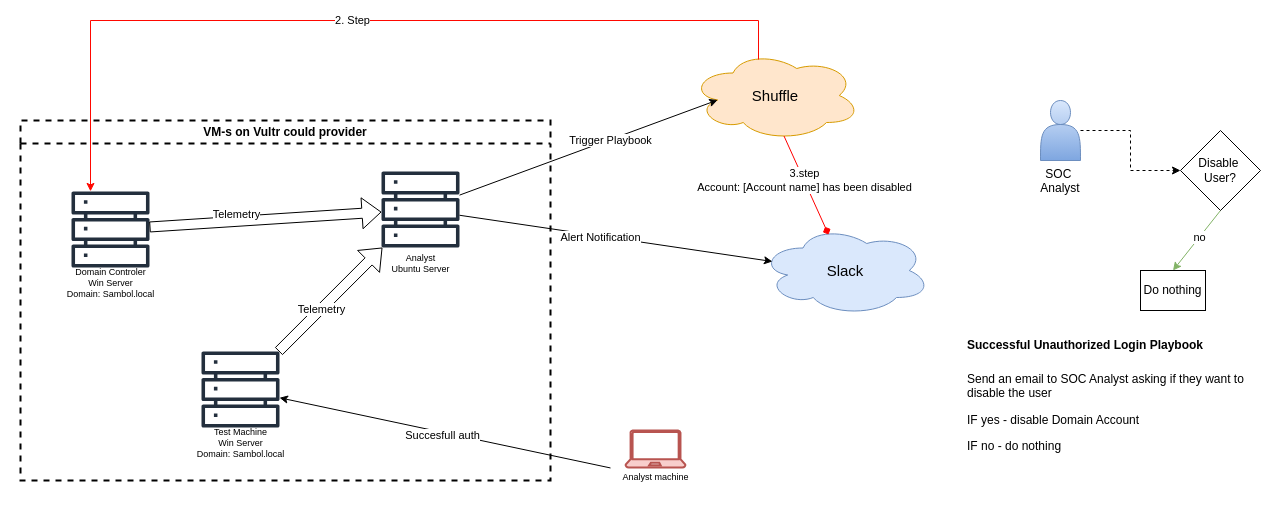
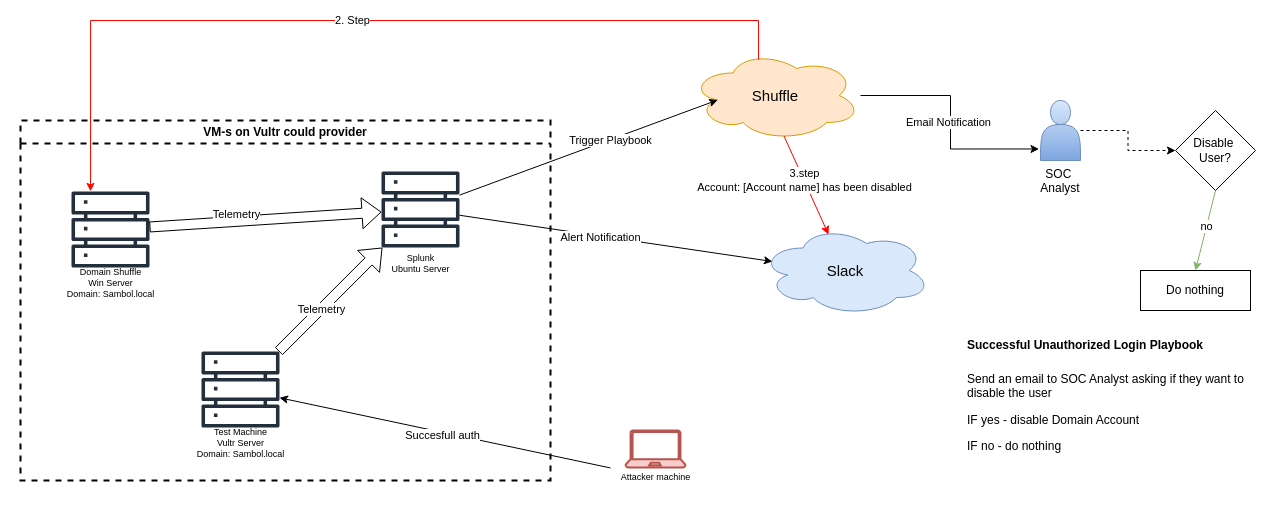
edge "Shuffle" -> "SOC Analyst": added, label "Email Notification"
node "Disable User?": moved (1221, 171) -> (1216, 151)
edge "Shuffle" -> "Slack": arrowhead diamond -> classic
node "Analyst Ubuntu Server": label "Analyst Ubuntu Server" -> "Splunk Ubuntu Server"
node "Domain Controler Win Server Domain: Sambol.local": label "Domain Controler Win Server Domain: Sambol.local" -> "Domain Shuffle Win Server Domain: Sambol.local"
node "Do nothing": size 65x40 -> 110x40
node "Test Machine Win Server Domain: Sambol.local": label "Test Machine Win Server Domain: Sambol.local" -> "Test Machine Vultr Server Domain: Sambol.local"
node "Analyst machine": label "Analyst machine" -> "Attacker machine"
